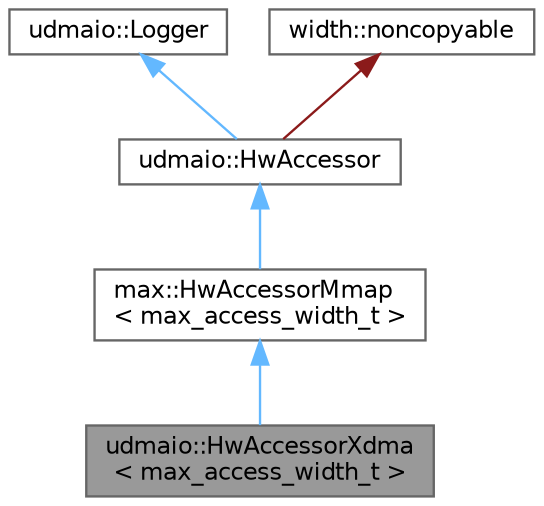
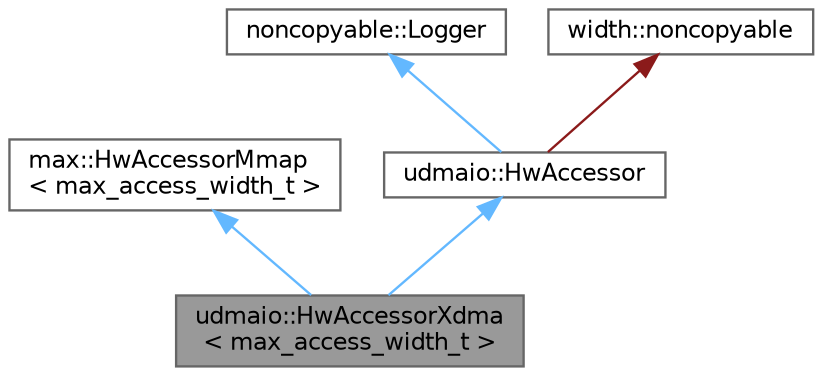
node "udmaio::Logger": label "udmaio::Logger" -> "noncopyable::Logger"
edge "max::HwAccessorMmap < max_access_width_t >" -> "udmaio::HwAccessor": now "udmaio::HwAccessorXdma < max_access_width_t >" -> "udmaio::HwAccessor"
